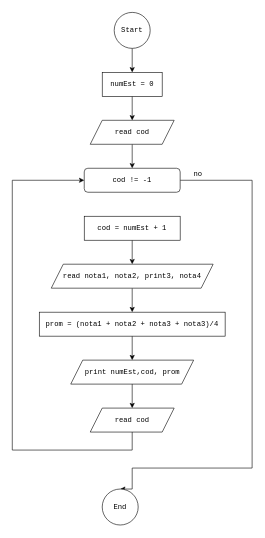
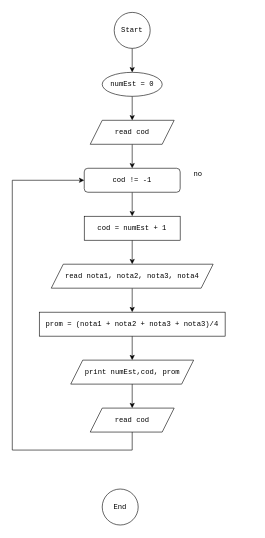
node "numEst = 0": shape rectangle -> ellipse
edge "cod != -1" -> "End": removed
edge "cod != -1" -> "cod = numEst + 1": added
node "read nota1, nota2, print3, nota4": label "read nota1, nota2, print3, nota4" -> "read nota1, nota2, nota3, nota4"
